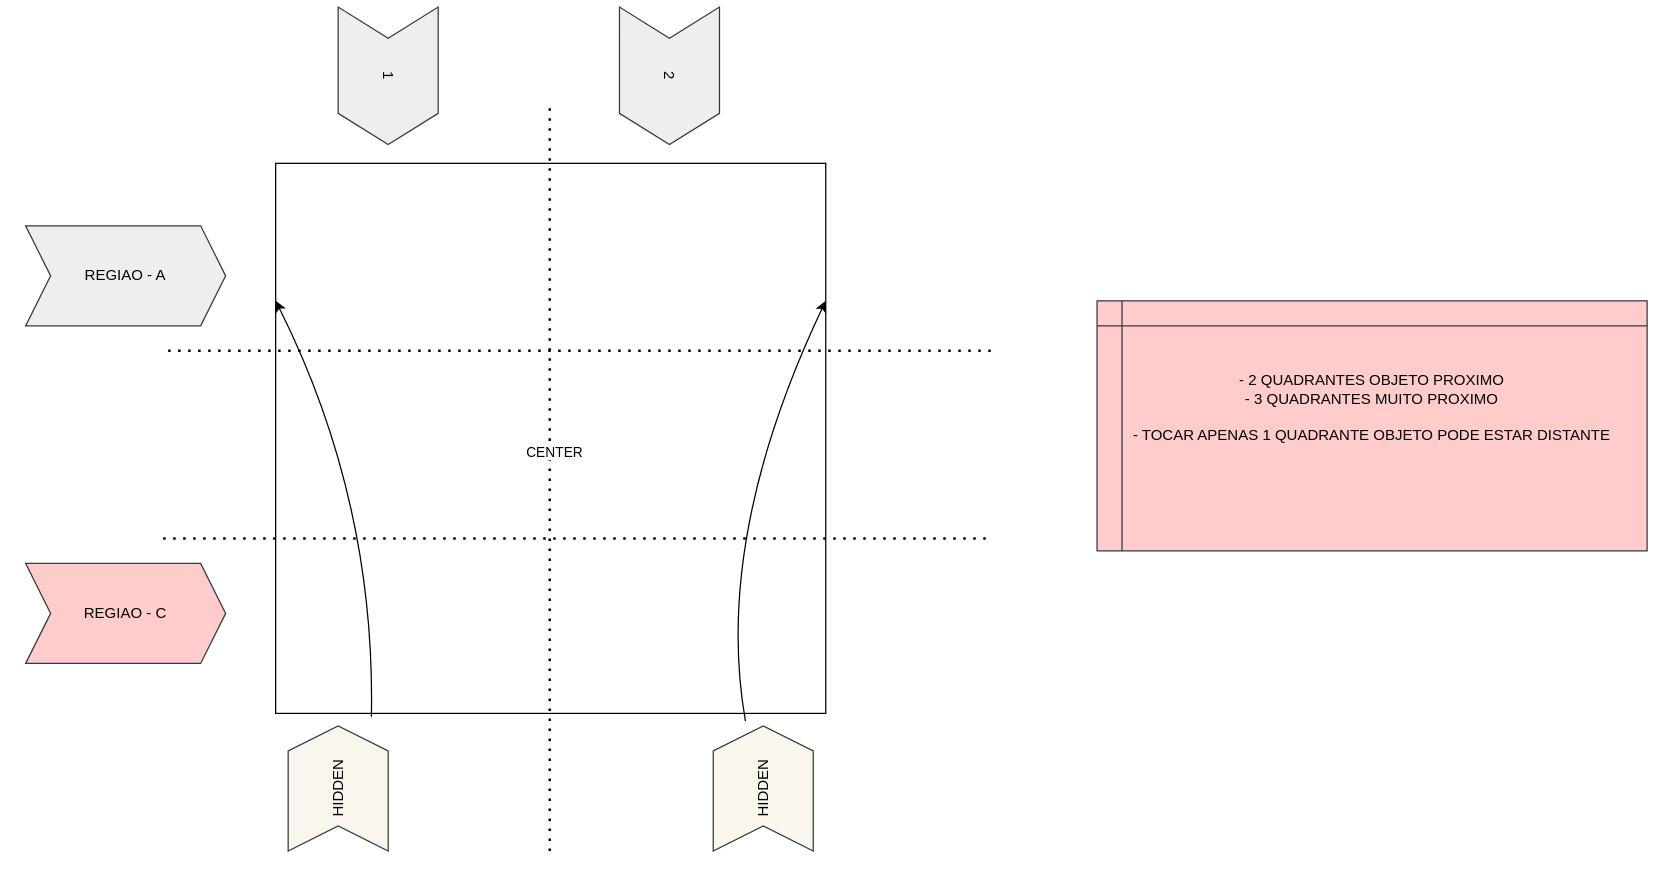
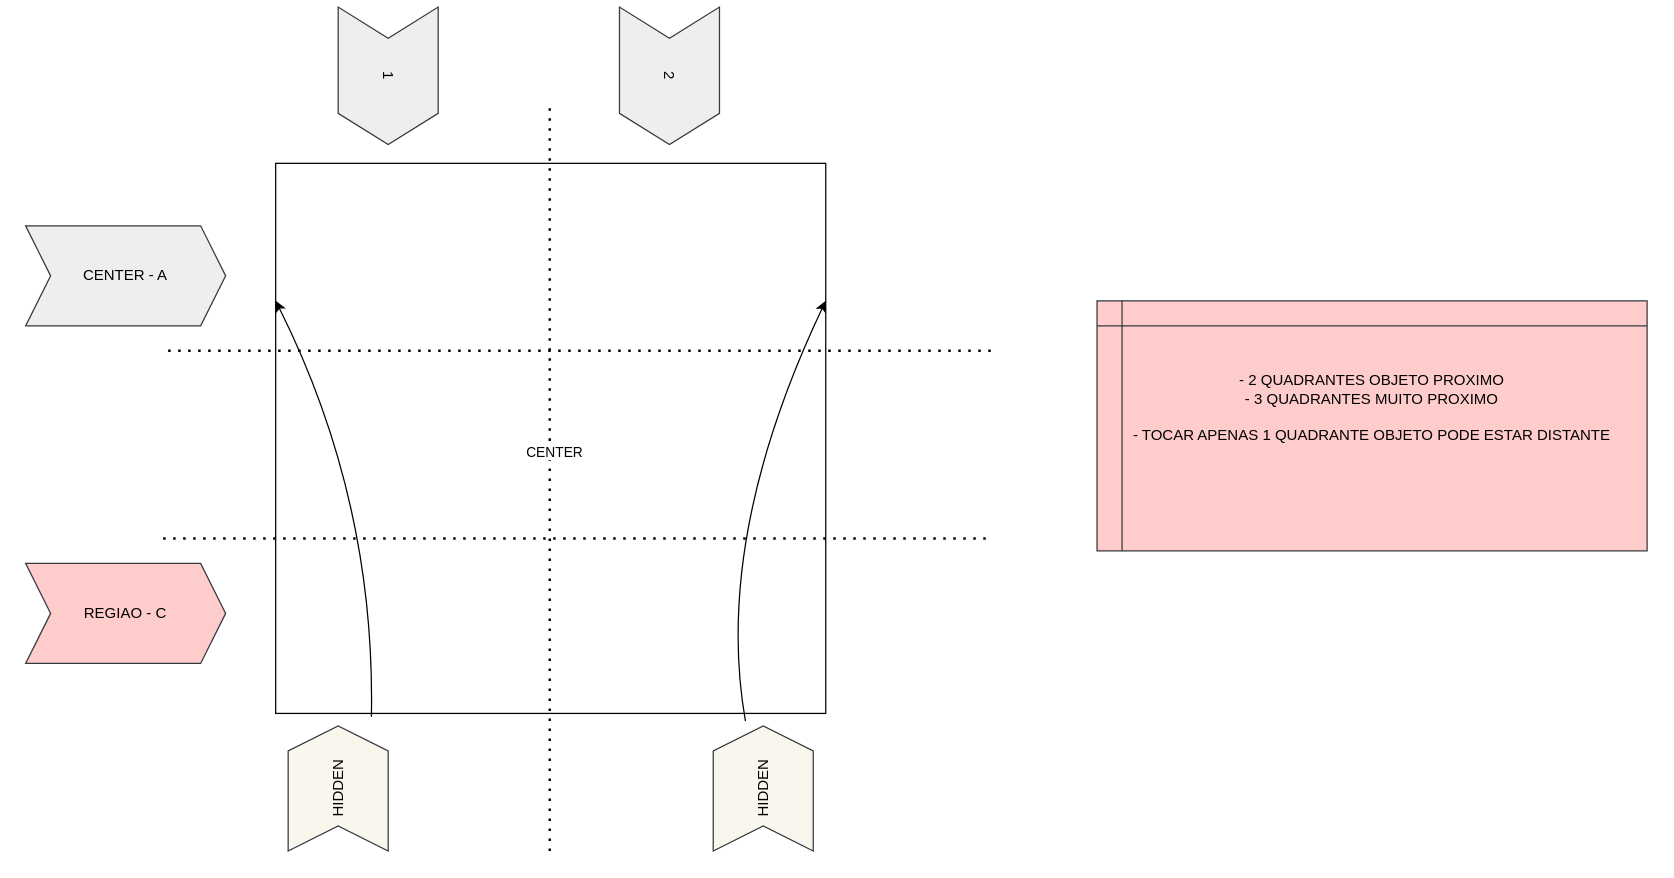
node "REGIAO - A": label "REGIAO - A" -> "CENTER - A"
